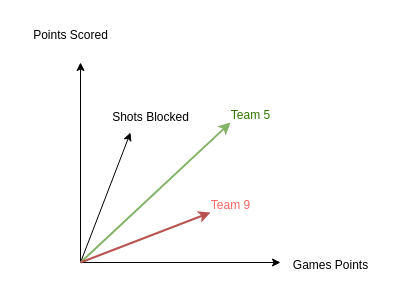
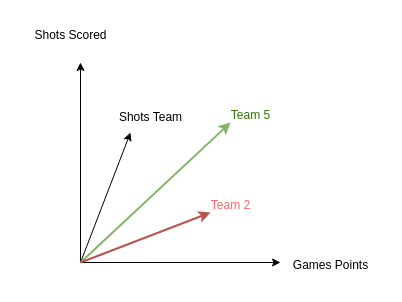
node "Points Scored": label "Points Scored" -> "Shots Scored"
node "Shots Blocked": label "Shots Blocked" -> "Shots Team"
node "Team 9": label "Team 9" -> "Team 2"
